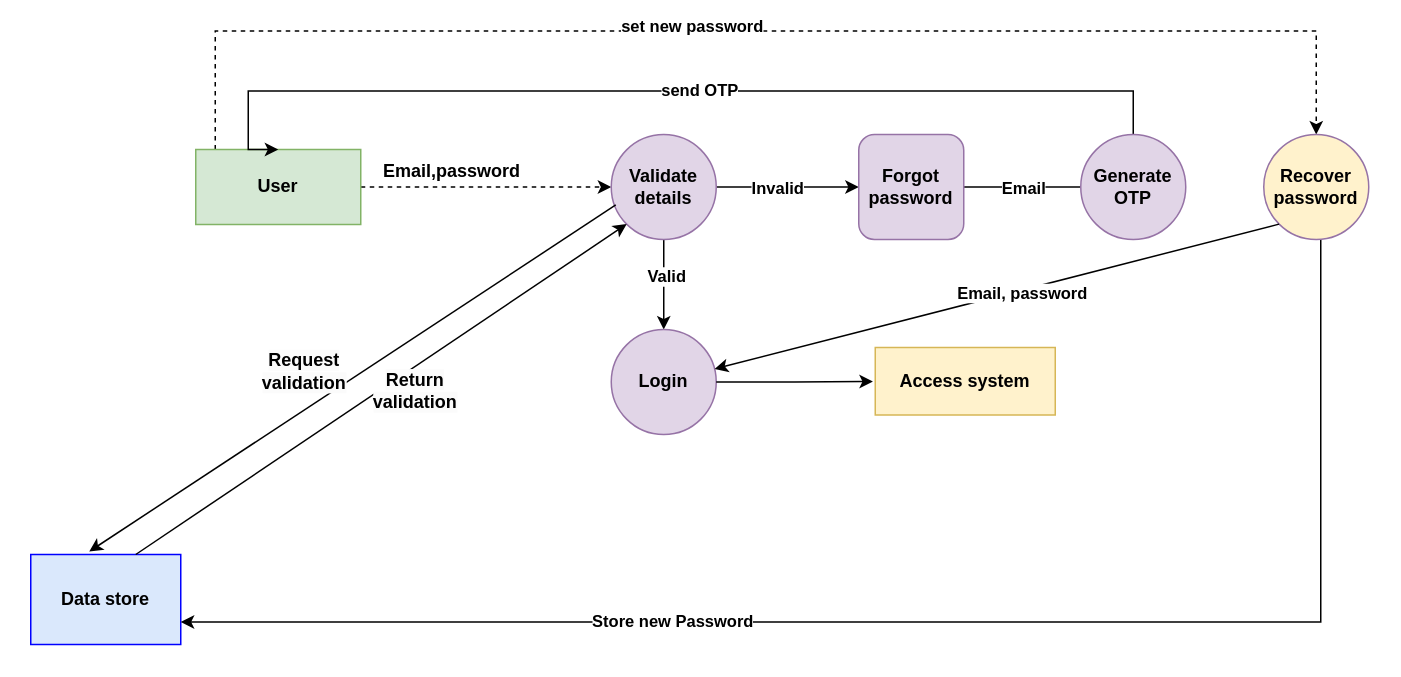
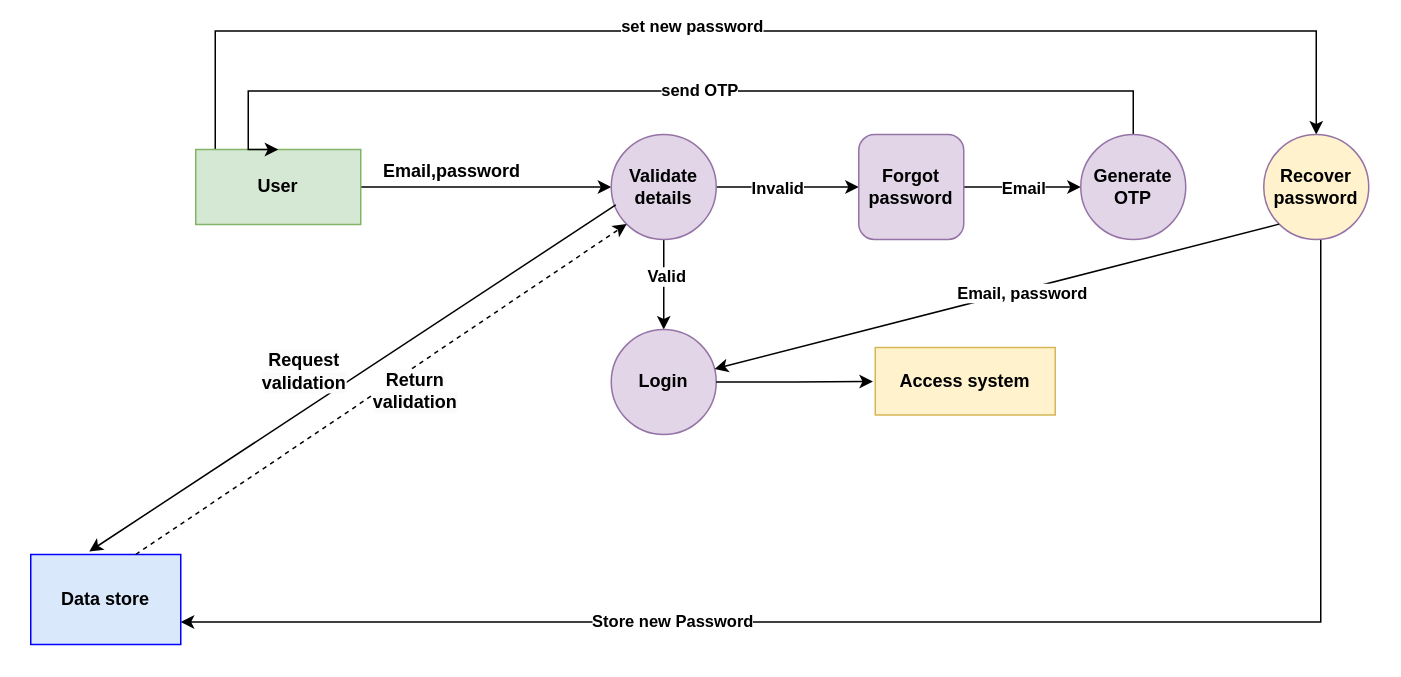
edge "User" -> "Recover password": style dashed -> solid
edge "User" -> "Validate details": style dashed -> solid
edge "Forgot password" -- "Generate OTP": arrowhead none -> classic
edge "Data store" -> "Validate details": style solid -> dashed
